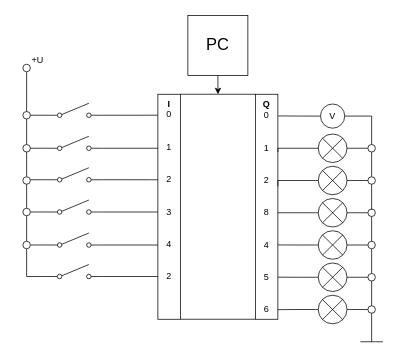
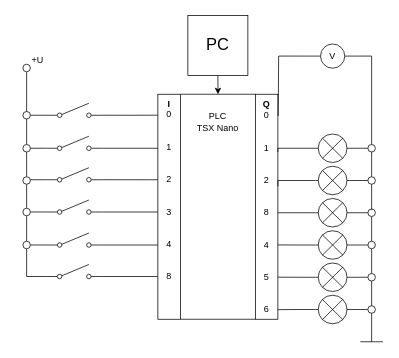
node "V": moved (333, 116) -> (333, 56)
node "PLC TSX Nano": added
node "I 01 2 3 4 2": label "I 01 2 3 4 2" -> "I 01 2 3 4 8"
